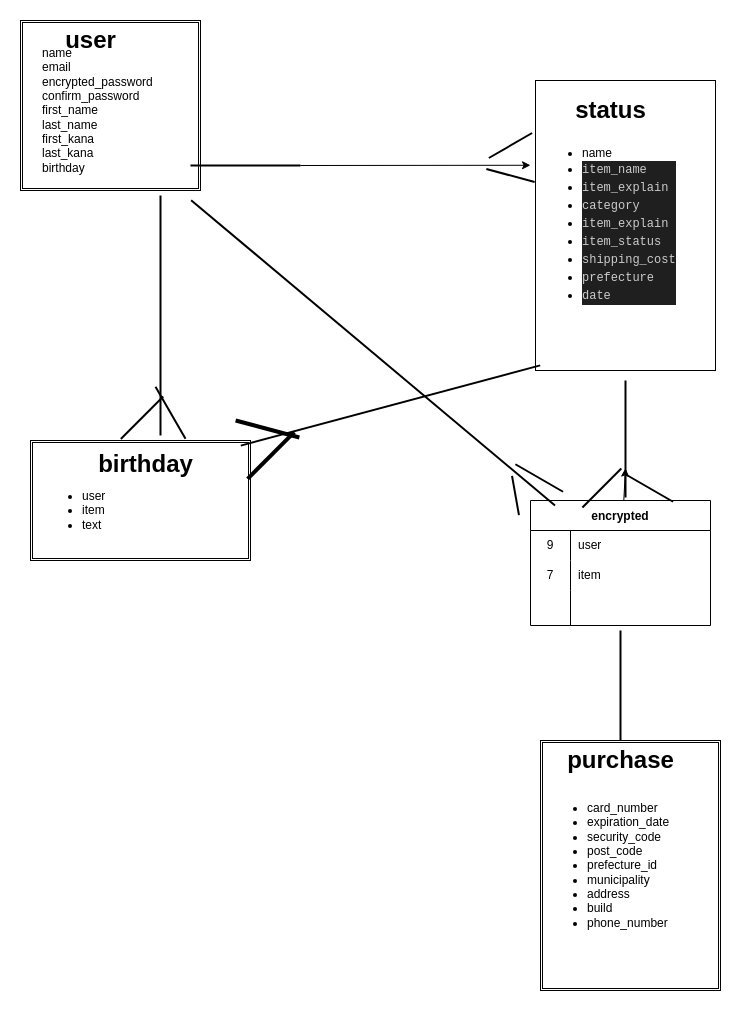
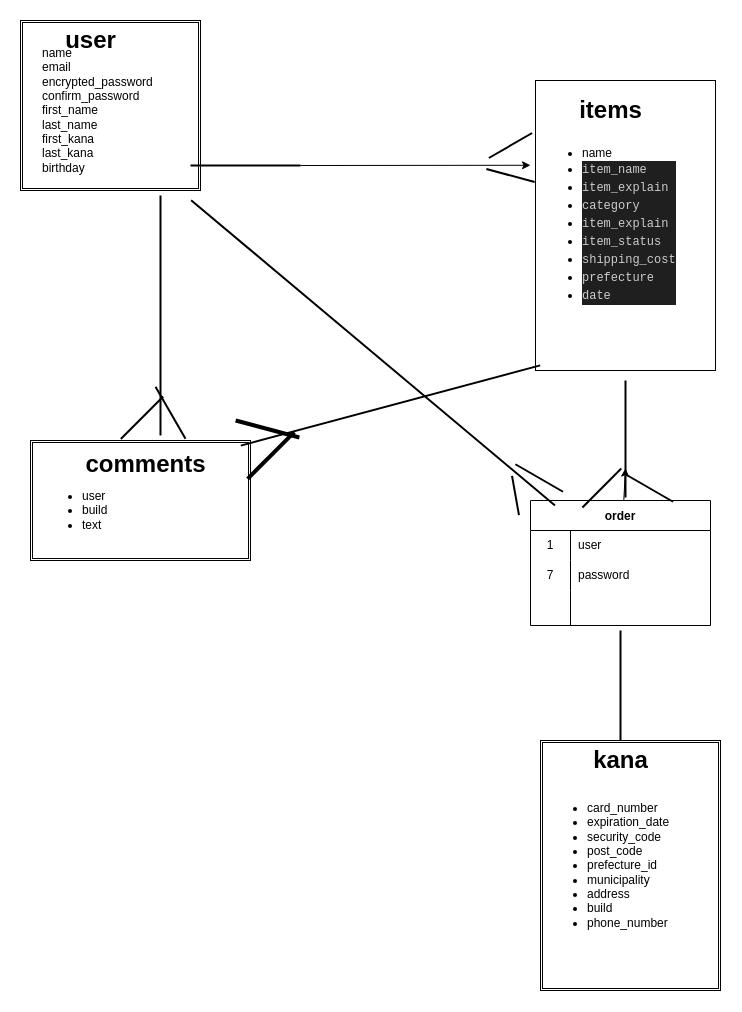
node "status": label "status" -> "items"
node "birthday": label "birthday" -> "comments"
node "user item text": label "user item text" -> "user build text"
node "encrypted": label "encrypted" -> "order"
node "9": label "9" -> "1"
node "item": label "item" -> "password"
node "purchase": label "purchase" -> "kana"
